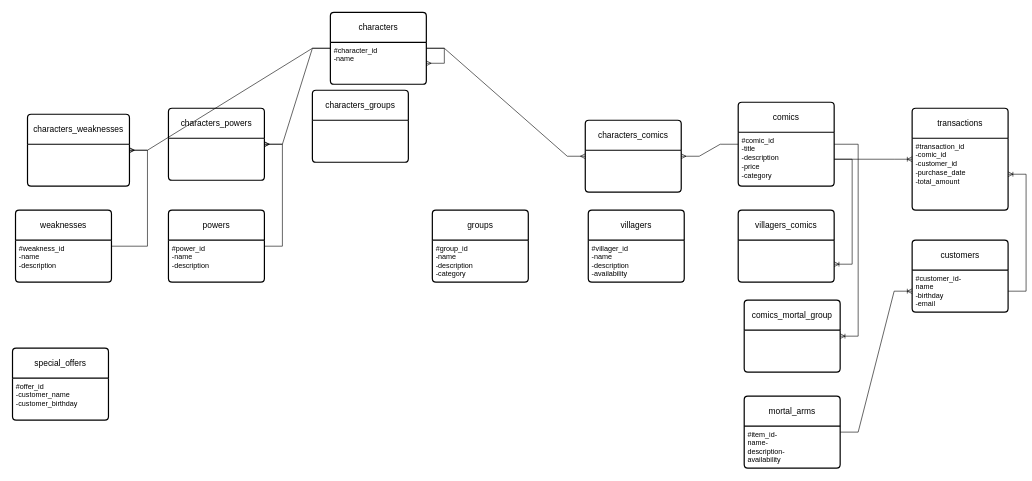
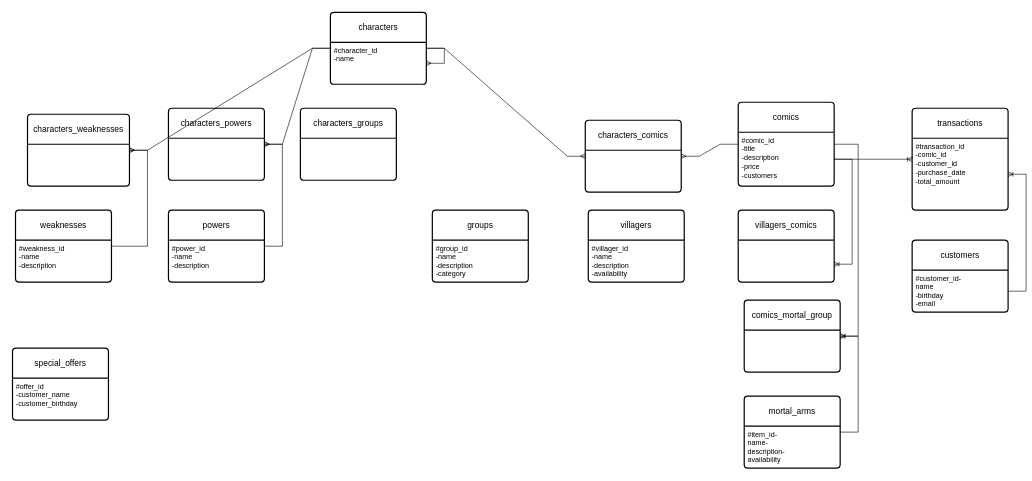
node "characters_groups": moved (360, 126) -> (348, 144)
node "#comic_id -title -description -price -category": label "#comic_id -title -description -price -category" -> "#comic_id -title -description -price -customers"
edge "mortal_arms" -> "#customer_id- name -birthday -email": now "mortal_arms" -> "comics_mortal_group"
